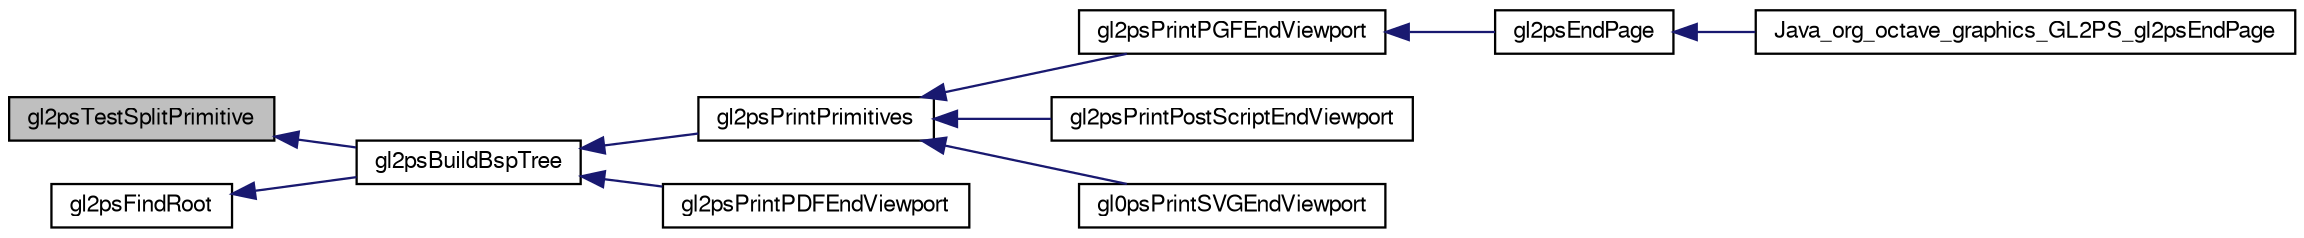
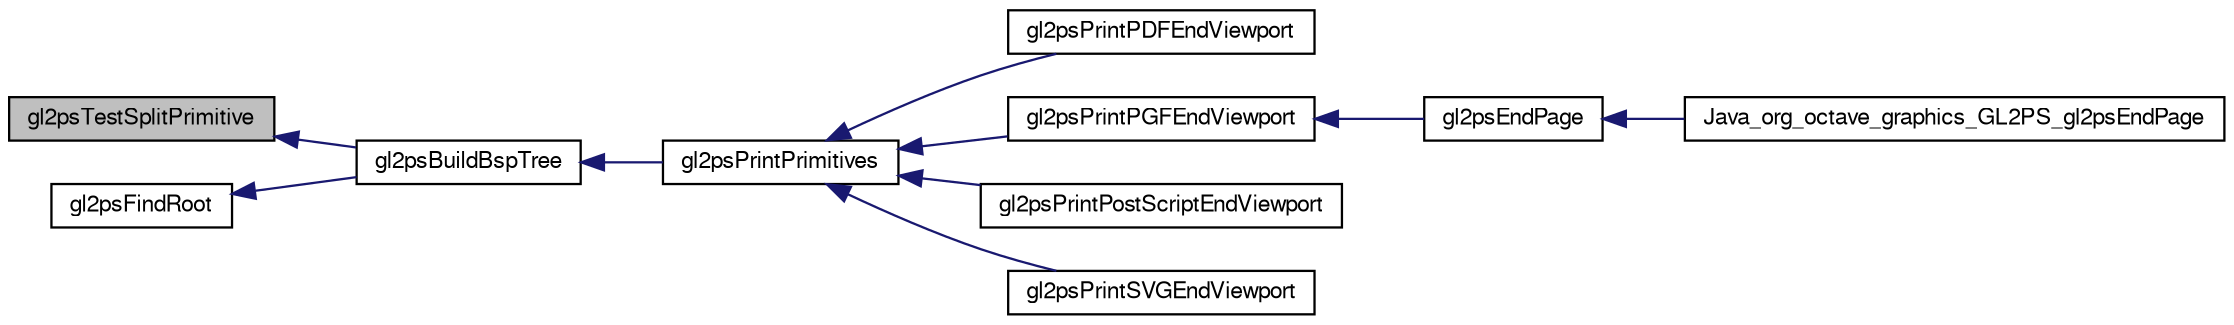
edge "gl2psPrintPDFEndViewport" -> "gl2psBuildBspTree": now "gl2psPrintPDFEndViewport" -> "gl2psPrintPrimitives"
node "gl0psPrintSVGEndViewport": label "gl0psPrintSVGEndViewport" -> "gl2psPrintSVGEndViewport"
